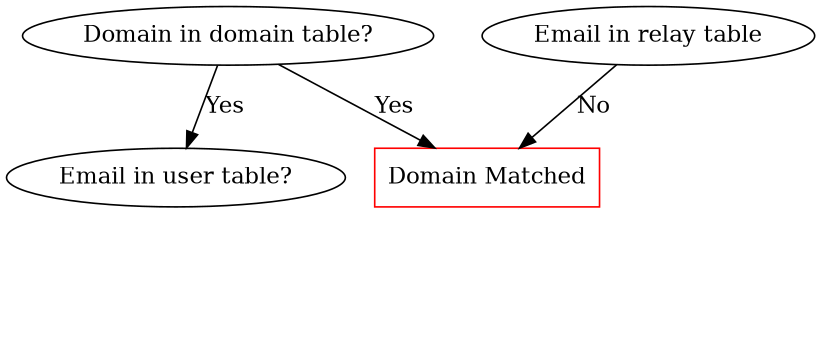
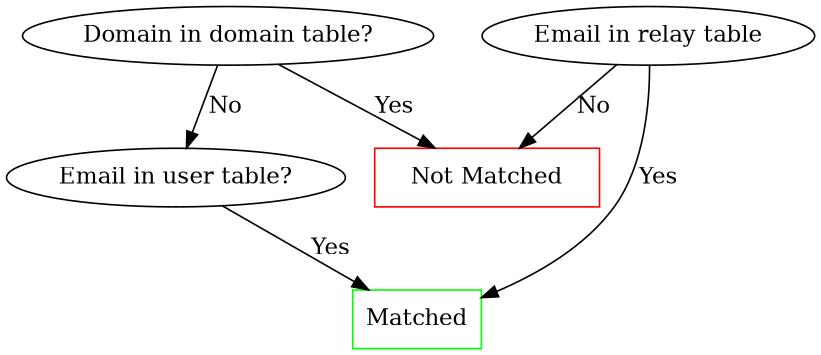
edge "Domain in domain table?" -> "Email in user table?": label "Yes" -> "No"
node "Domain Matched": label "Domain Matched" -> "Not Matched"
node "Matched": added
